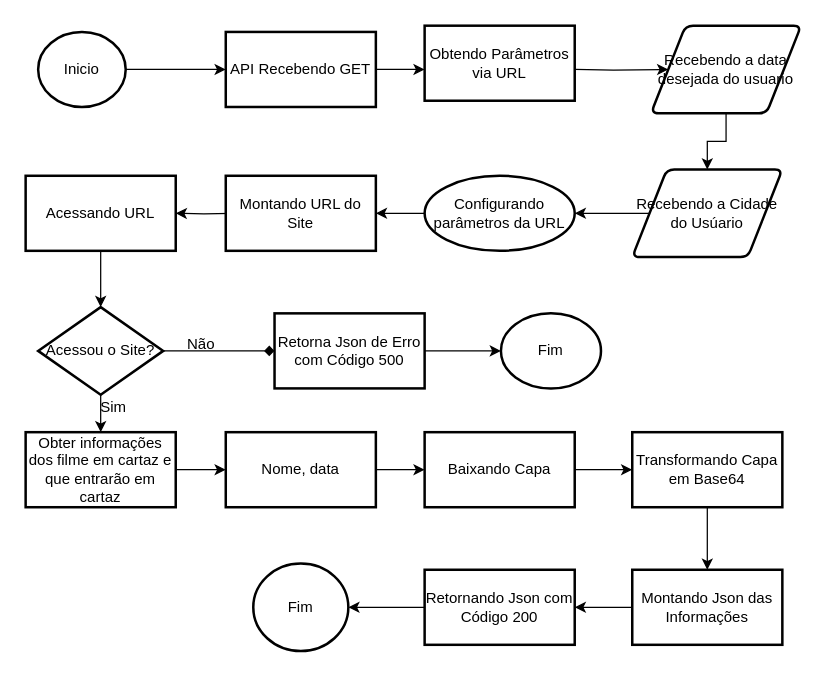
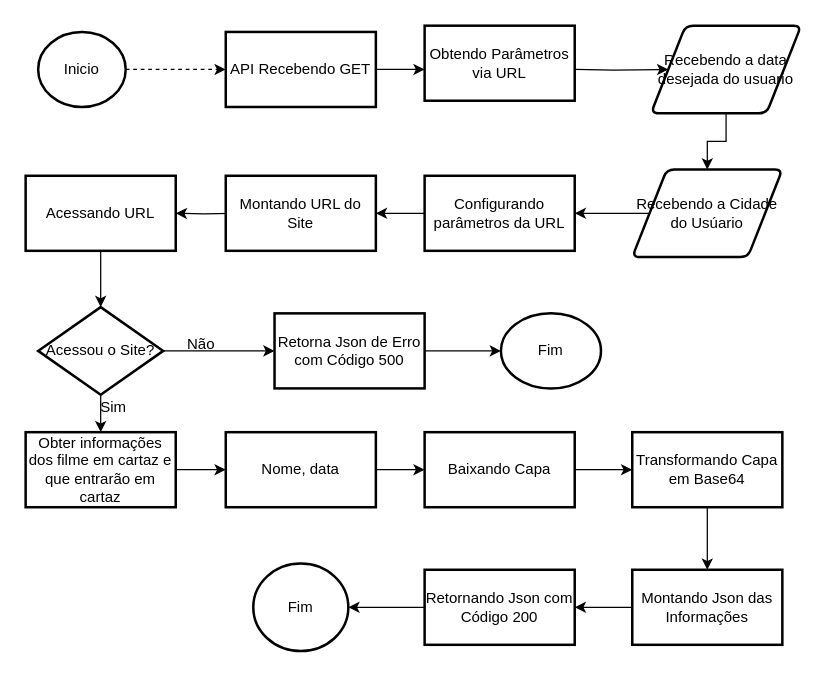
edge "Inicio" -> "API Recebendo GET": style solid -> dashed
node "Configurando parâmetros da URL": shape ellipse -> rectangle
edge "Acessou o Site?" -> "Retorna Json de Erro com Código 500": arrowhead diamond -> classic
